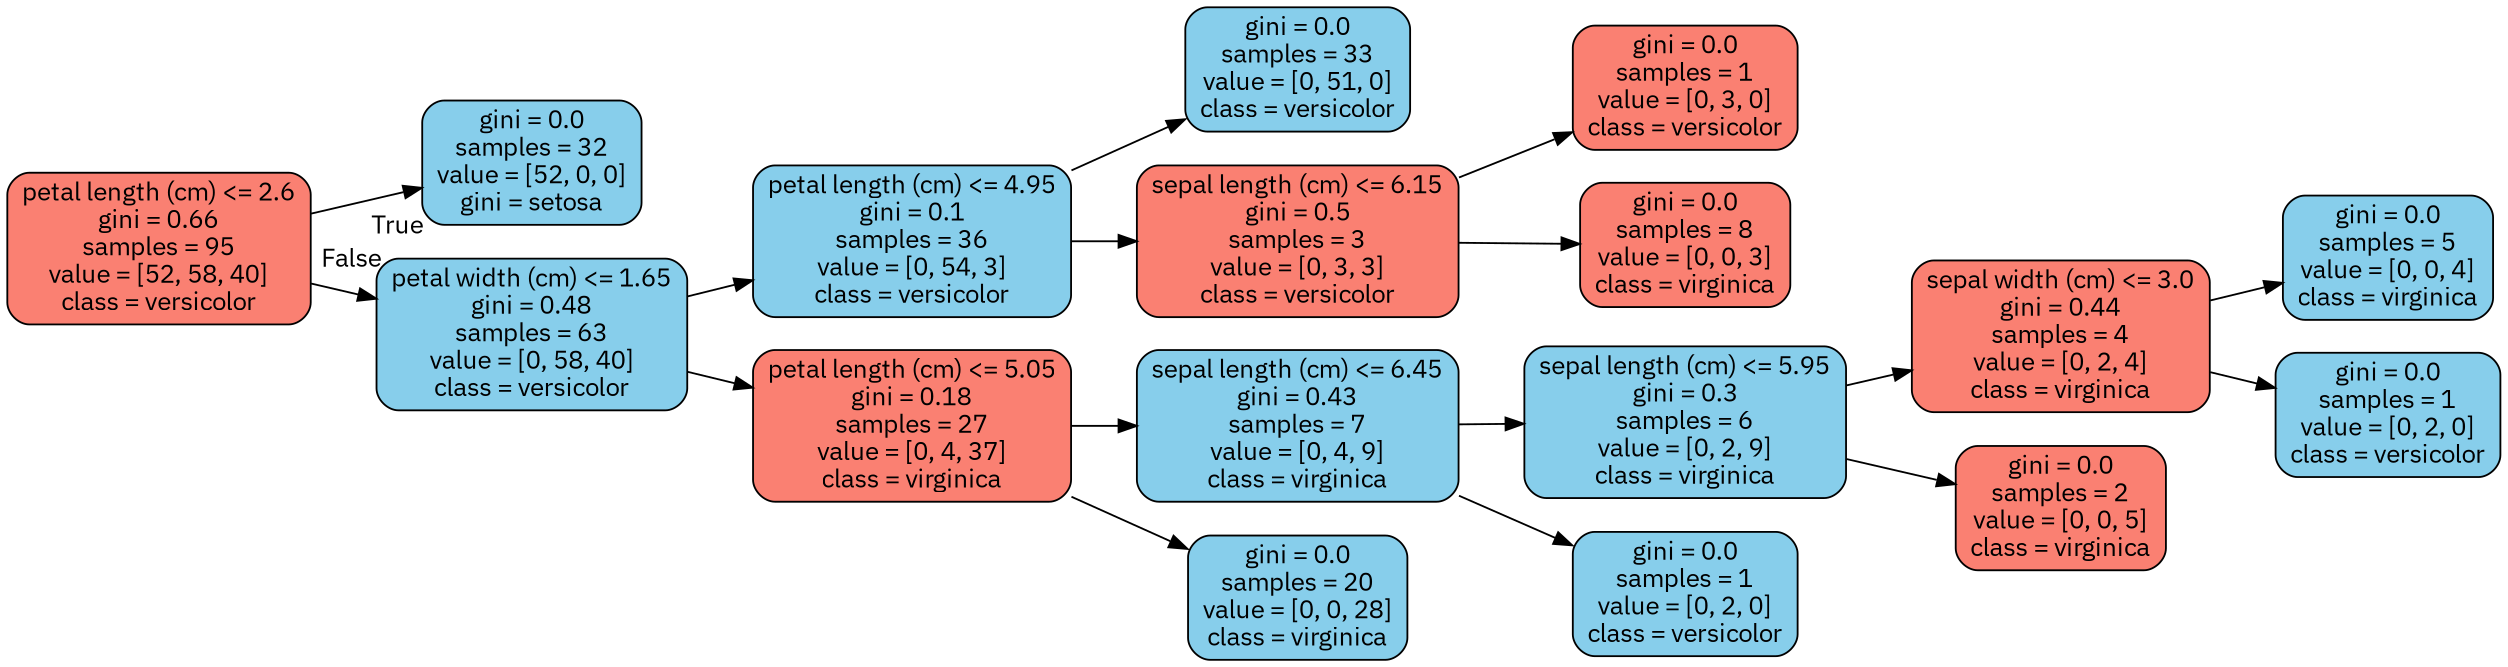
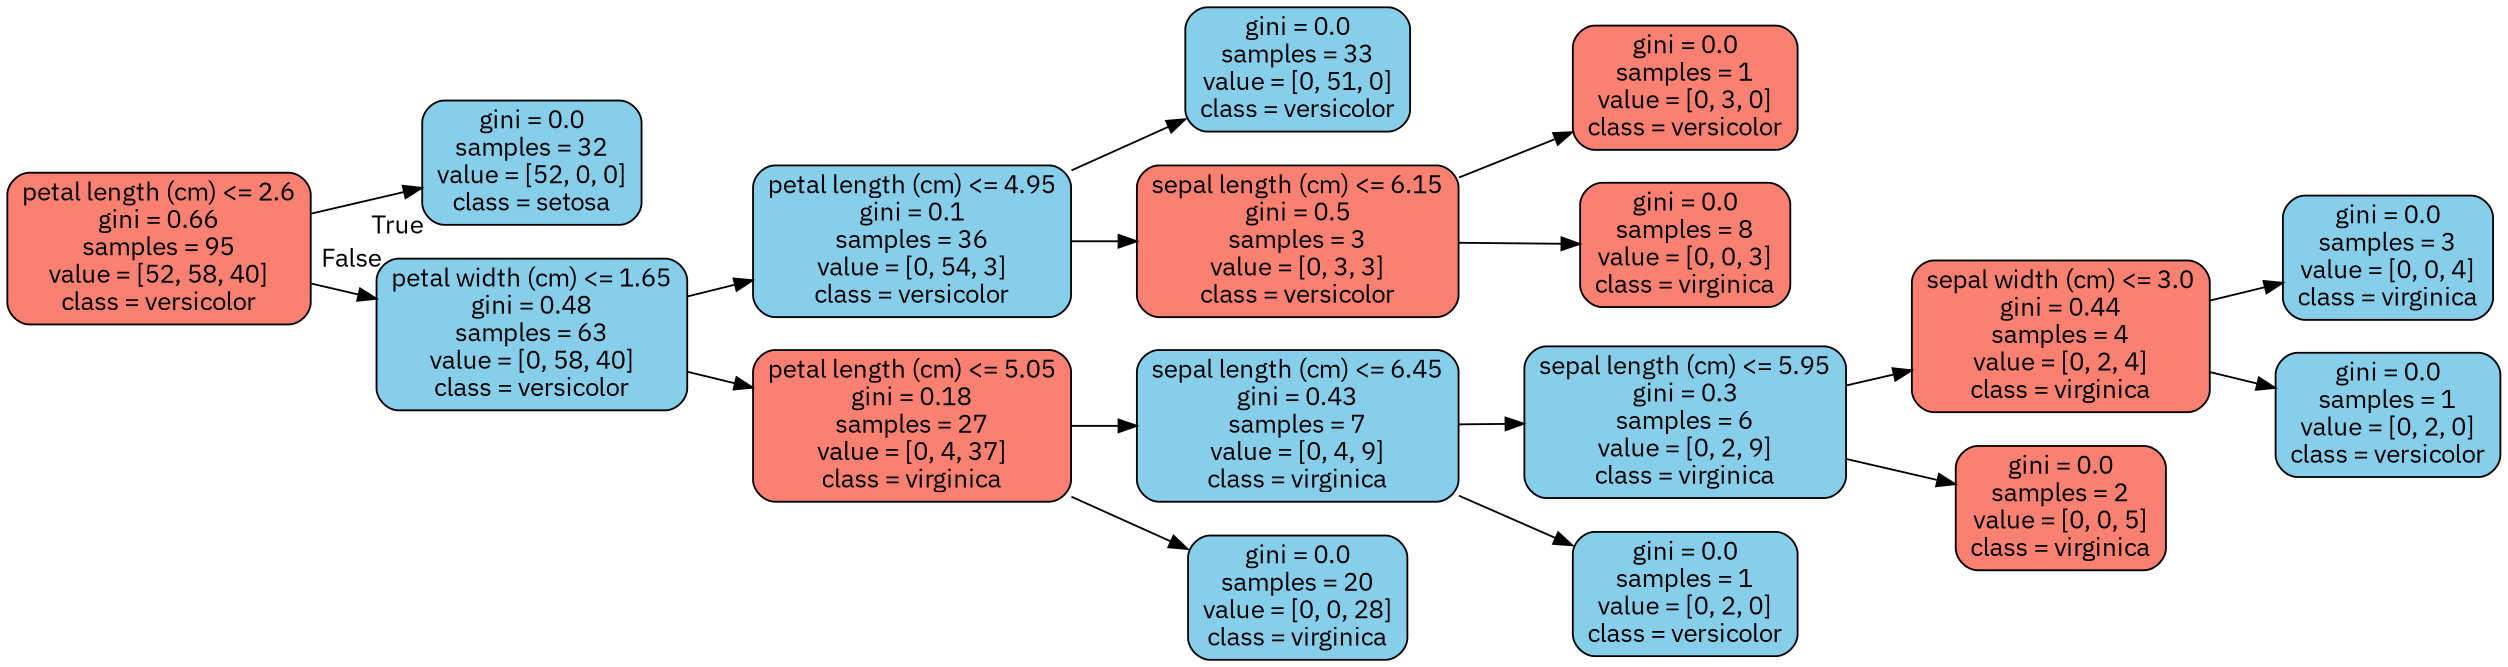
node "gini = 0.0 samples = 32 value = [52, 0, 0] gini = setosa": label "gini = 0.0 samples = 32 value = [52, 0, 0] gini = setosa" -> "gini = 0.0 samples = 32 value = [52, 0, 0] class = setosa"
node "gini = 0.0 samples = 5 value = [0, 0, 4] class = virginica": label "gini = 0.0 samples = 5 value = [0, 0, 4] class = virginica" -> "gini = 0.0 samples = 3 value = [0, 0, 4] class = virginica"
